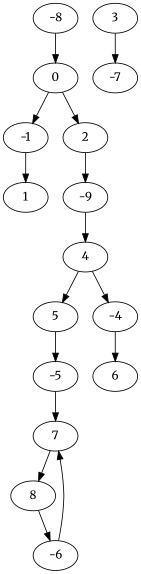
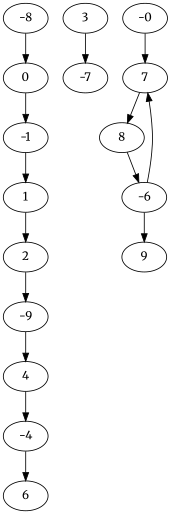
edge "0" -> "2": now "1" -> "2"
node "9": added
node "5": removed
node "-5": label "-5" -> "-0"
